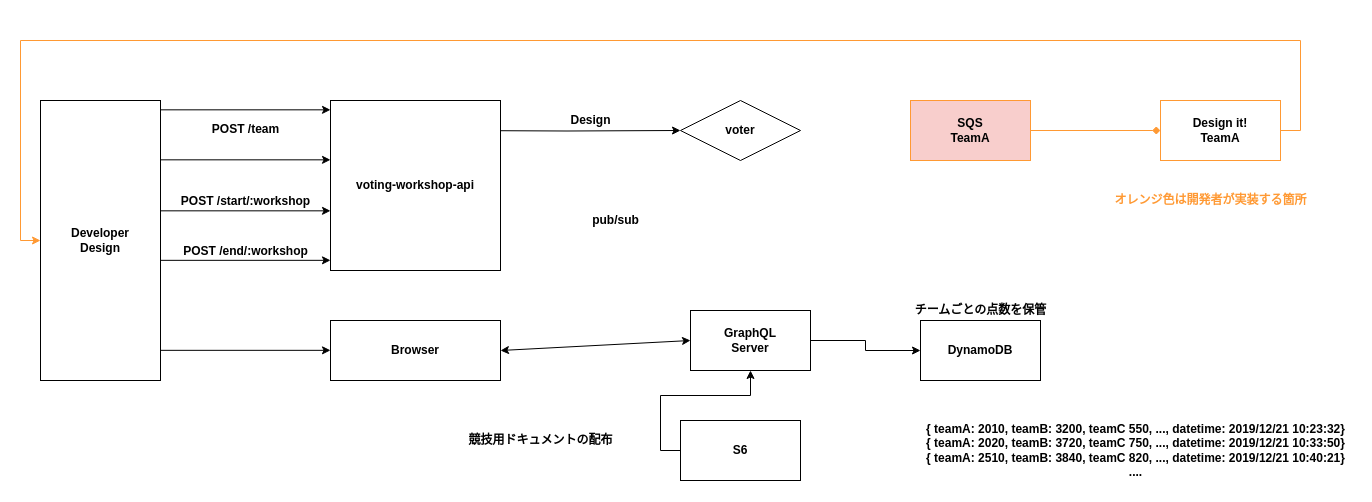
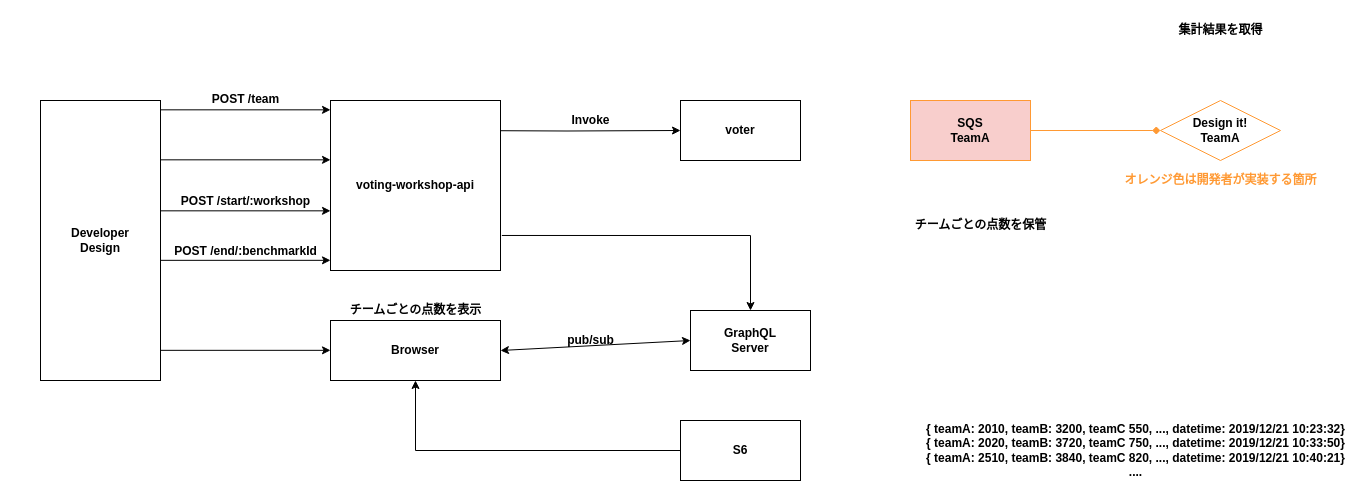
node "集計結果を取得": added
edge "Design it! TeamA" -> "Developer Design": removed
node "Design": label "Design" -> "Invoke"
node "POST /team": moved (246, 129) -> (246, 99)
node "voter": shape diamond -> rectangle
node "Design it! TeamA": shape rectangle -> diamond
node "オレンジ色は開発者が実装する箇所": moved (1211, 201) -> (1221, 181)
node "pub/sub": moved (616, 221) -> (591, 341)
edge "voting-workshop-api" -> "GraphQL Server": added
node "POST /end/:workshop": label "POST /end/:workshop" -> "POST /end/:benchmarkId"
node "チームごとの点数を表示": added
node "チームごとの点数を保管": moved (981, 311) -> (981, 226)
edge "GraphQL Server" -> "DynamoDB": removed
node "DynamoDB": removed
edge "S6" -> "GraphQL Server": now "S6" -> "Browser"
node "競技用ドキュメントの配布": removed
